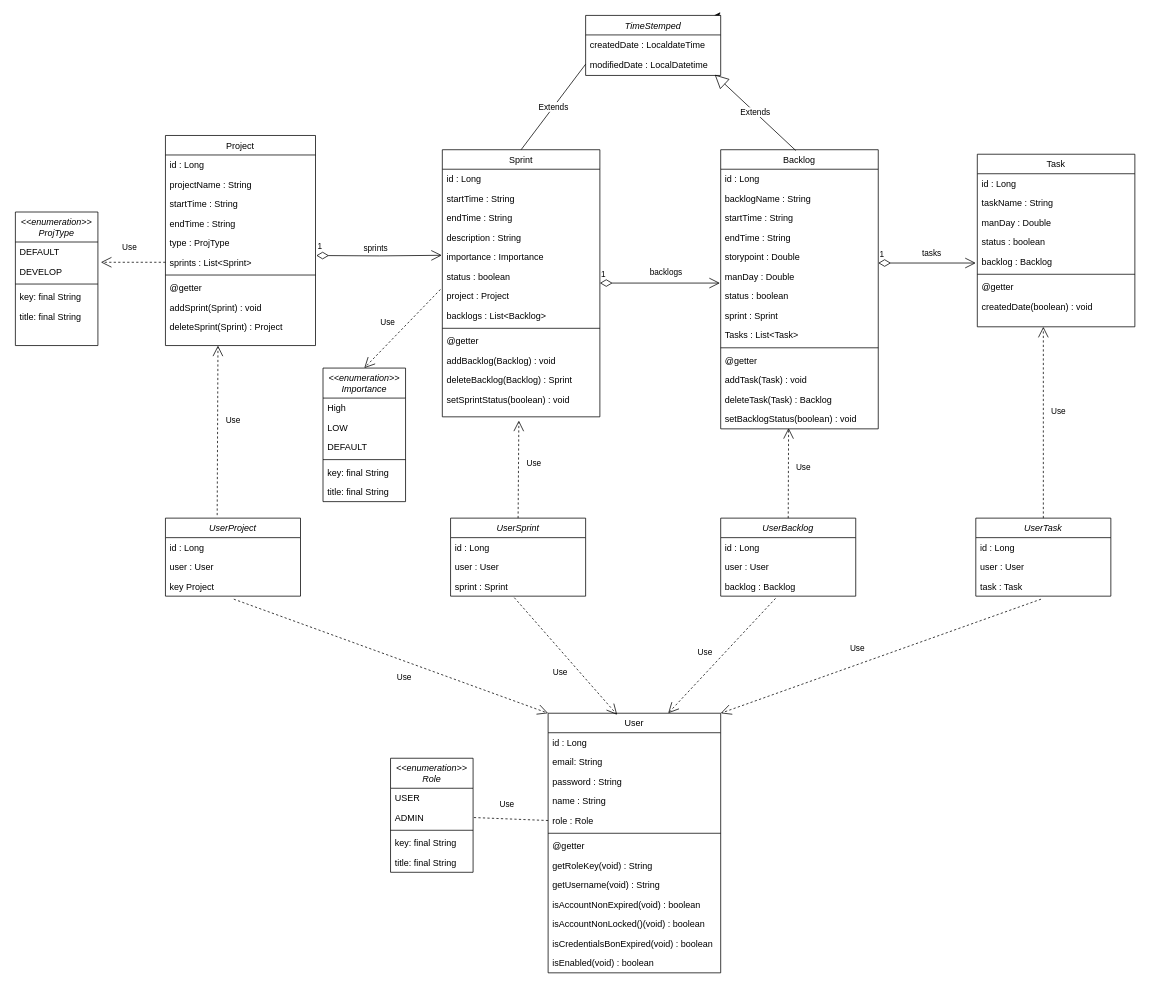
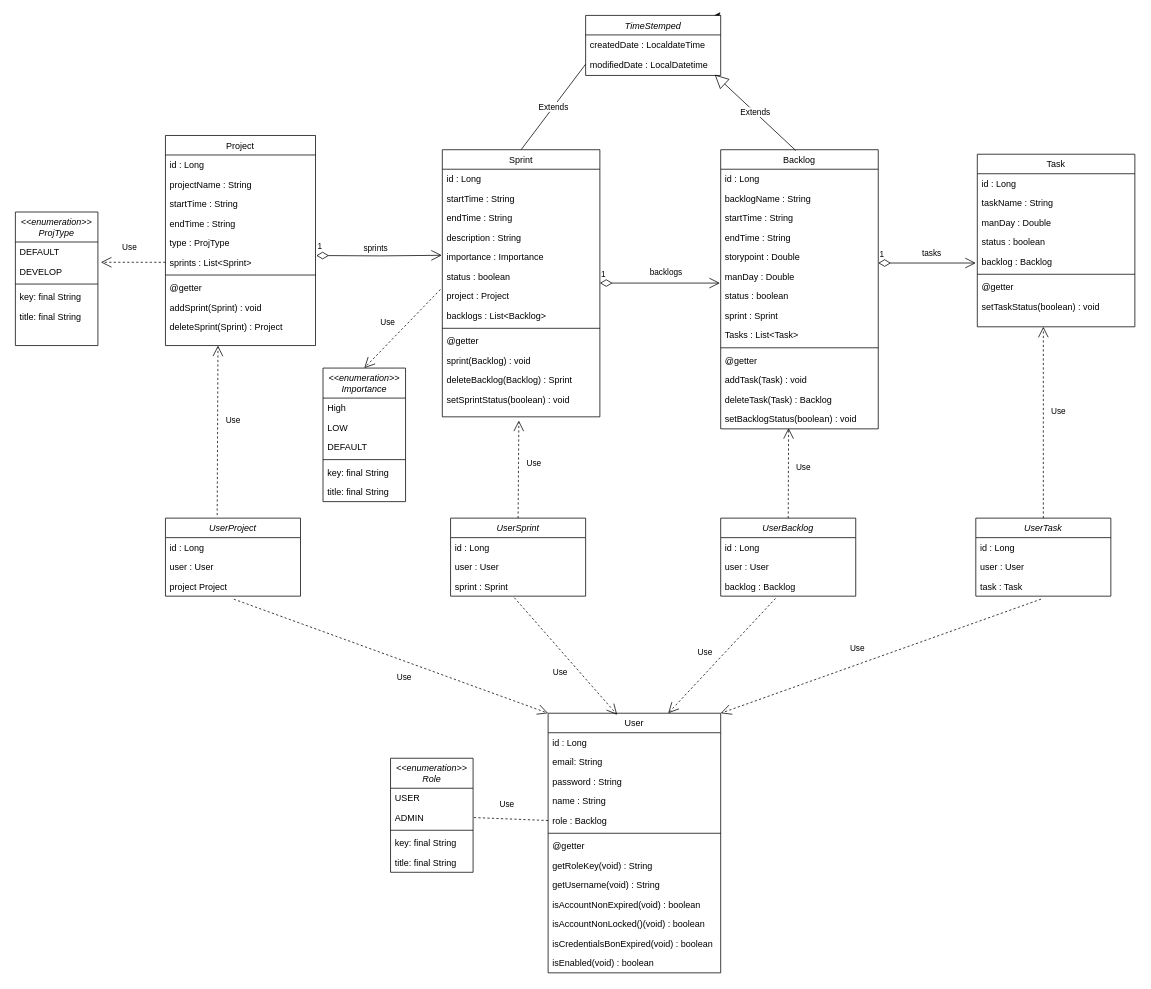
node "createdDate(boolean) : void": label "createdDate(boolean) : void" -> "setTaskStatus(boolean) : void"
node "addBacklog(Backlog) : void": label "addBacklog(Backlog) : void" -> "sprint(Backlog) : void"
node "key Project": label "key Project" -> "project Project"
node "role : Role": label "role : Role" -> "role : Backlog"
